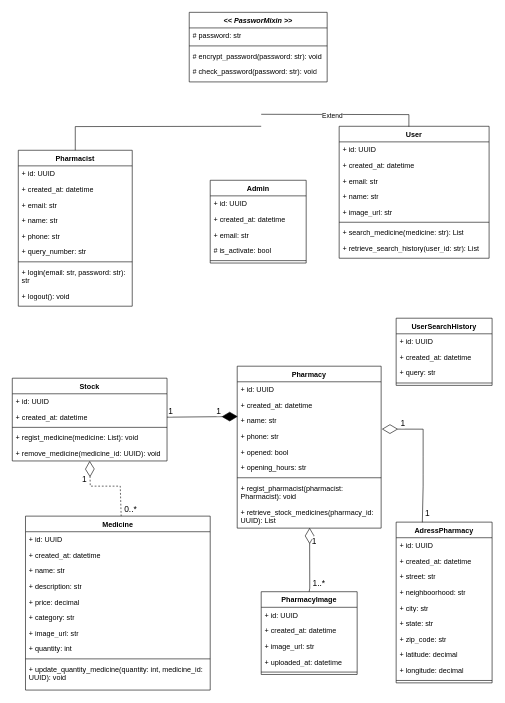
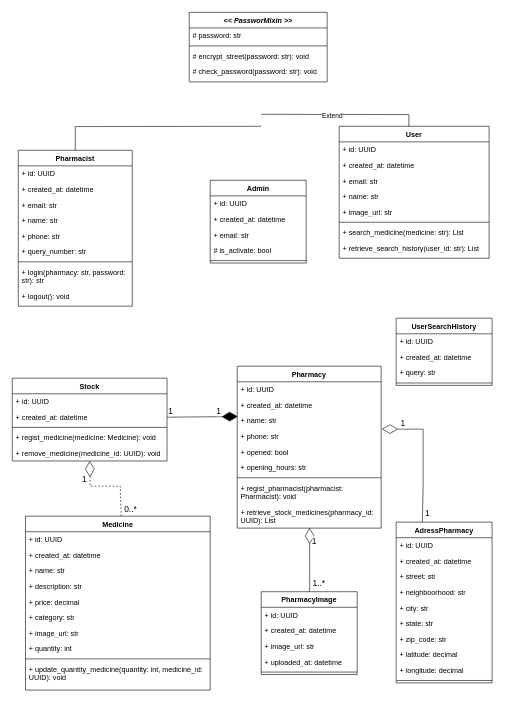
node "# encrypt_password(password: str): void": label "# encrypt_password(password: str): void" -> "# encrypt_street(password: str): void"
node "+ login(email: str, password: str): str": label "+ login(email: str, password: str): str" -> "+ login(pharmacy: str, password: str): str"
node "+ regist_medicine(medicine: List): void": label "+ regist_medicine(medicine: List): void" -> "+ regist_medicine(medicine: Medicine): void"
